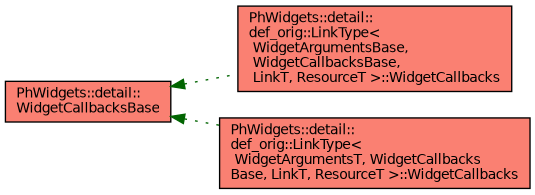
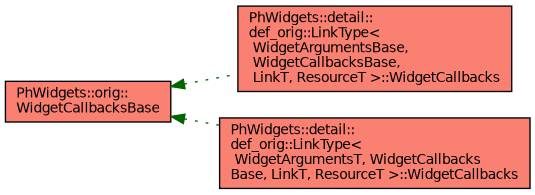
node "PhWidgets::detail:: WidgetCallbacksBase": label "PhWidgets::detail:: WidgetCallbacksBase" -> "PhWidgets::orig:: WidgetCallbacksBase"
